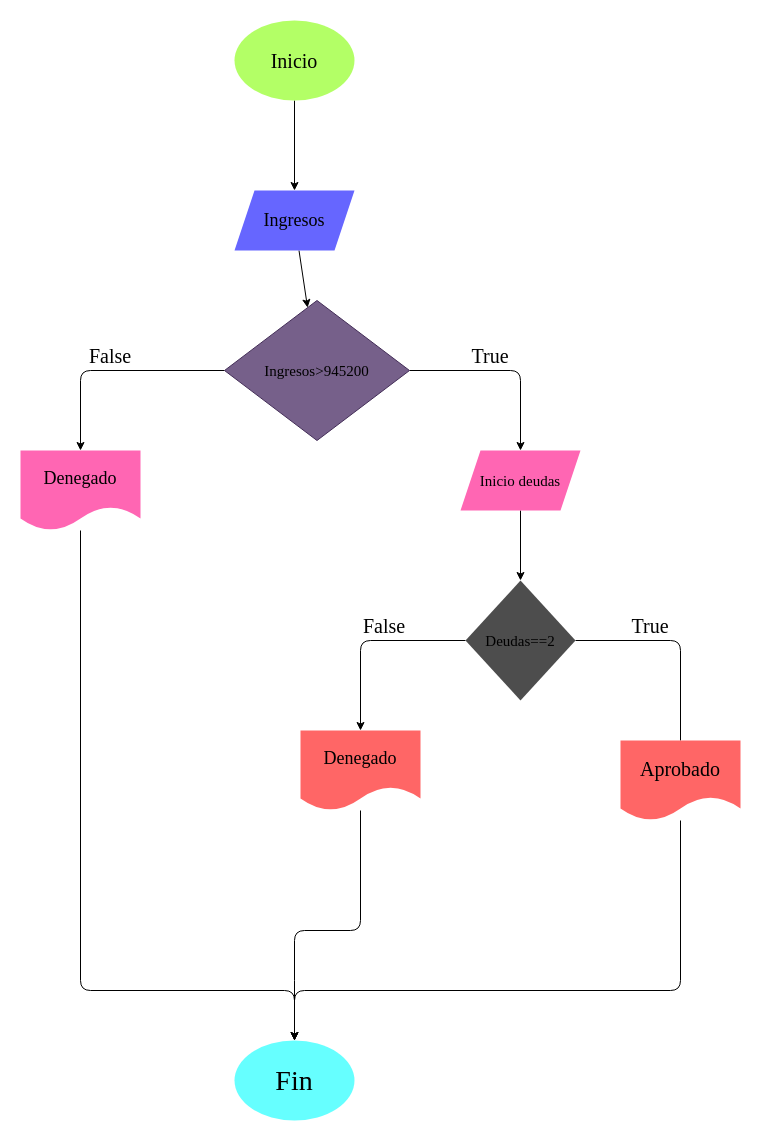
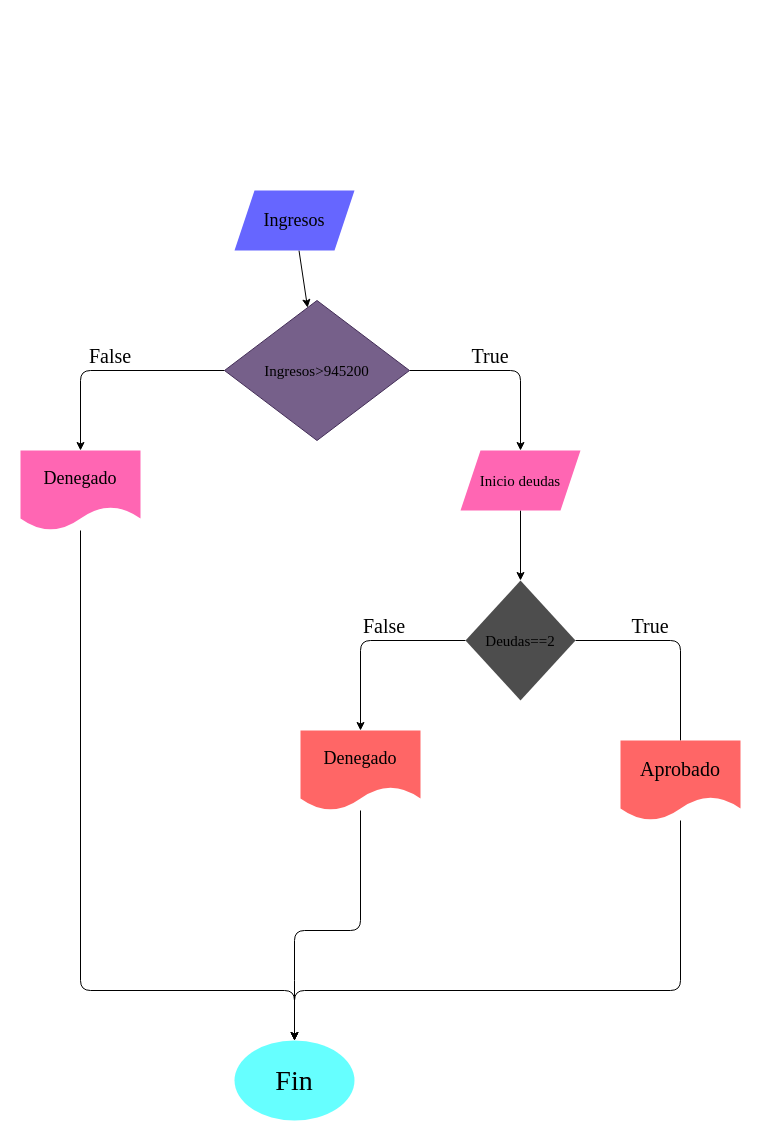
node "Inicio": removed
edge "Inicio" -> "Ingresos": removed
